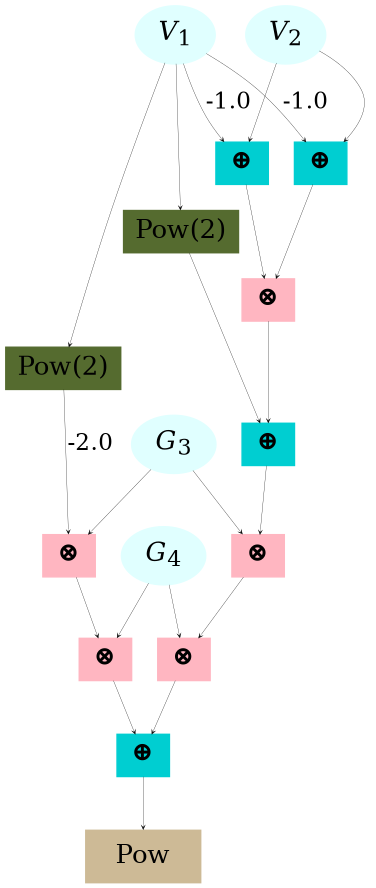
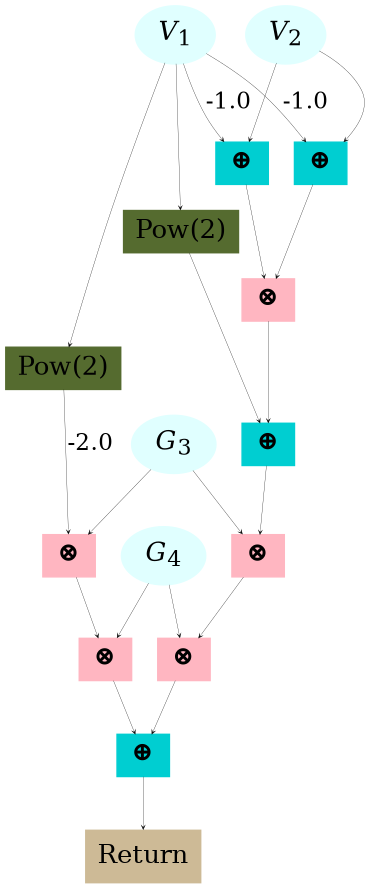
node "Pow": label "Pow" -> "Return"
